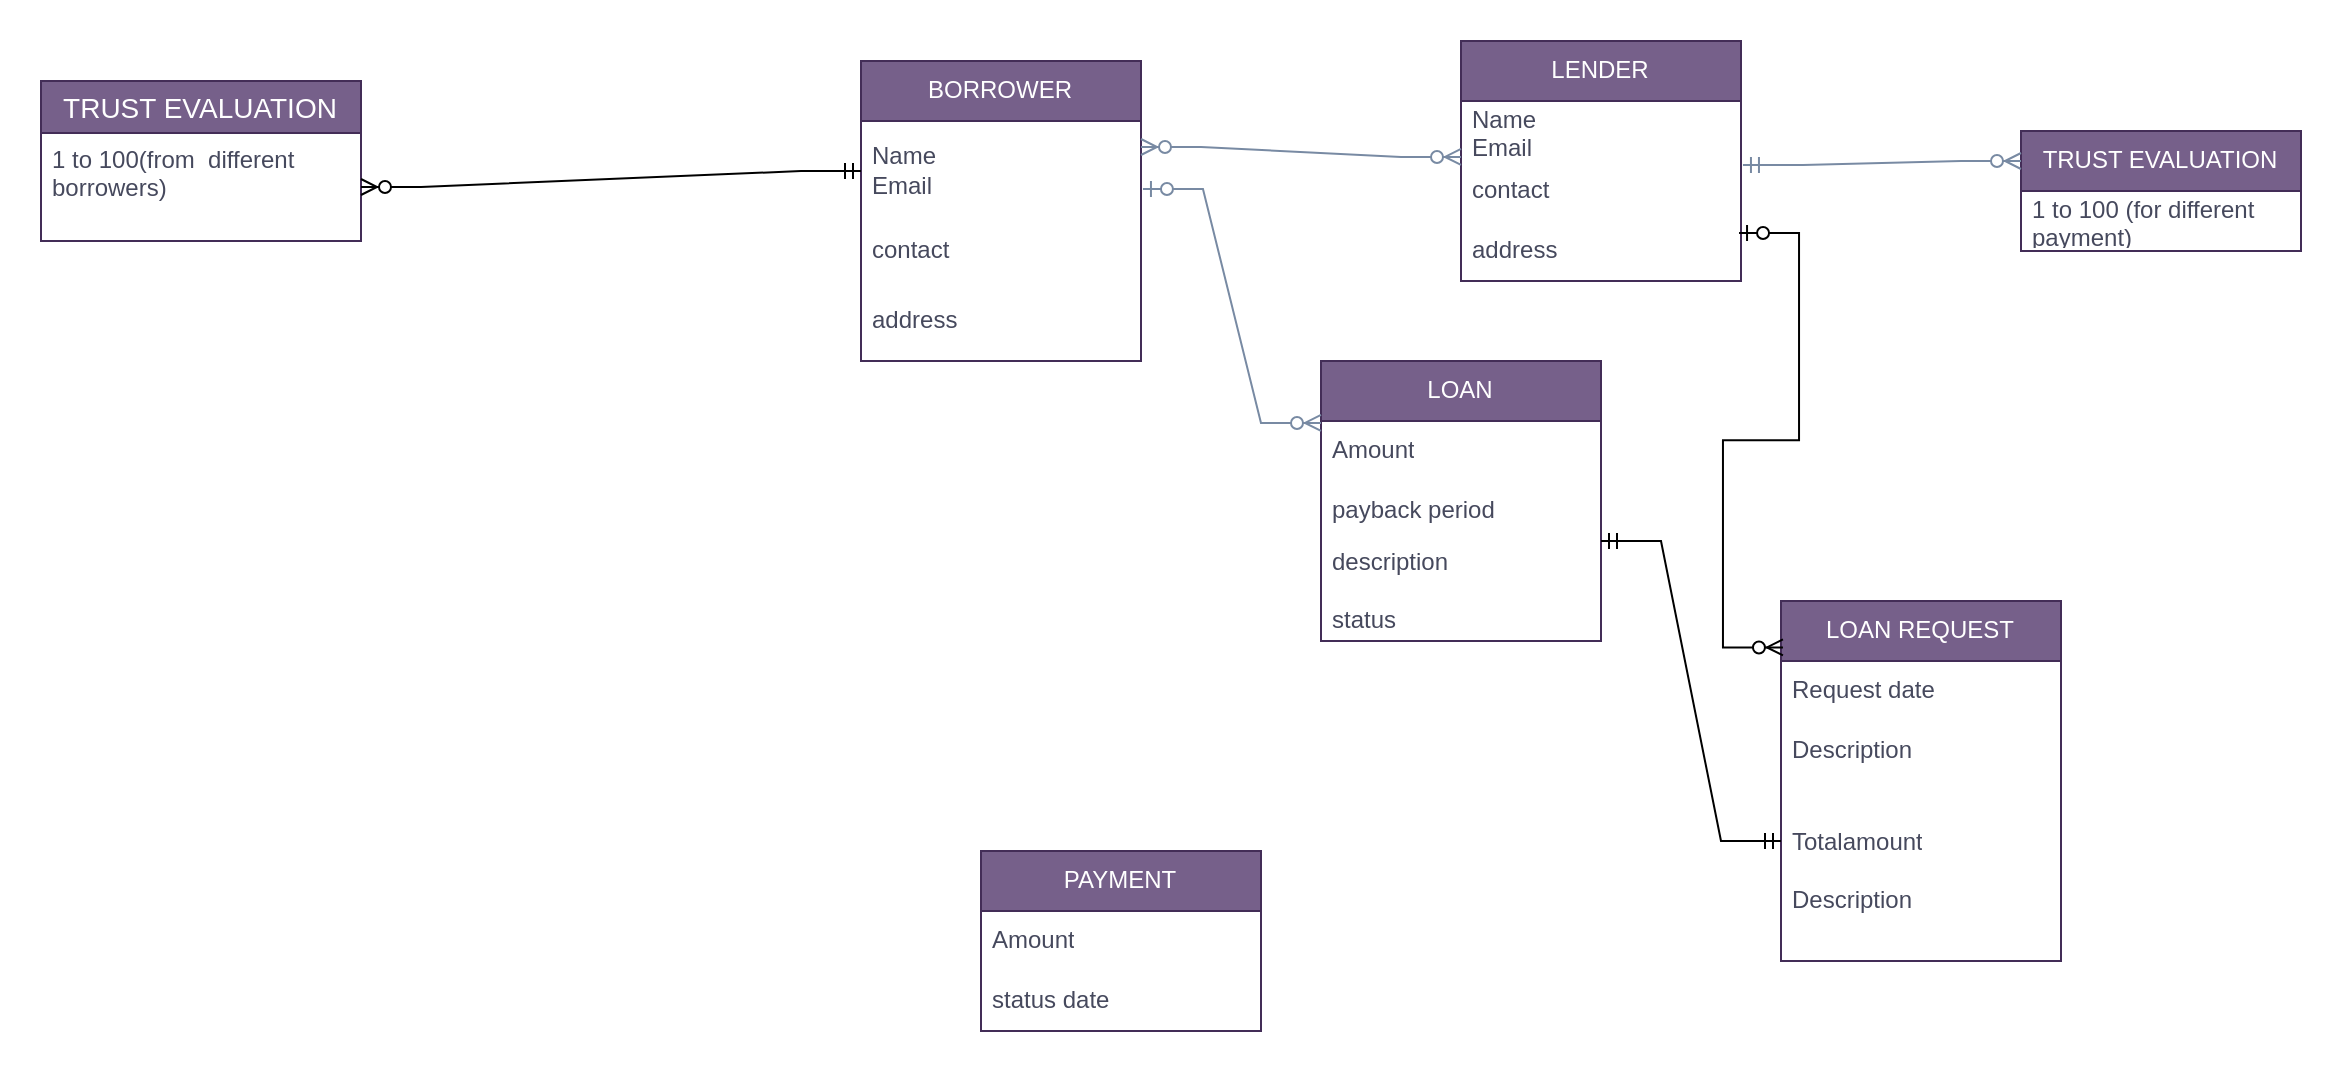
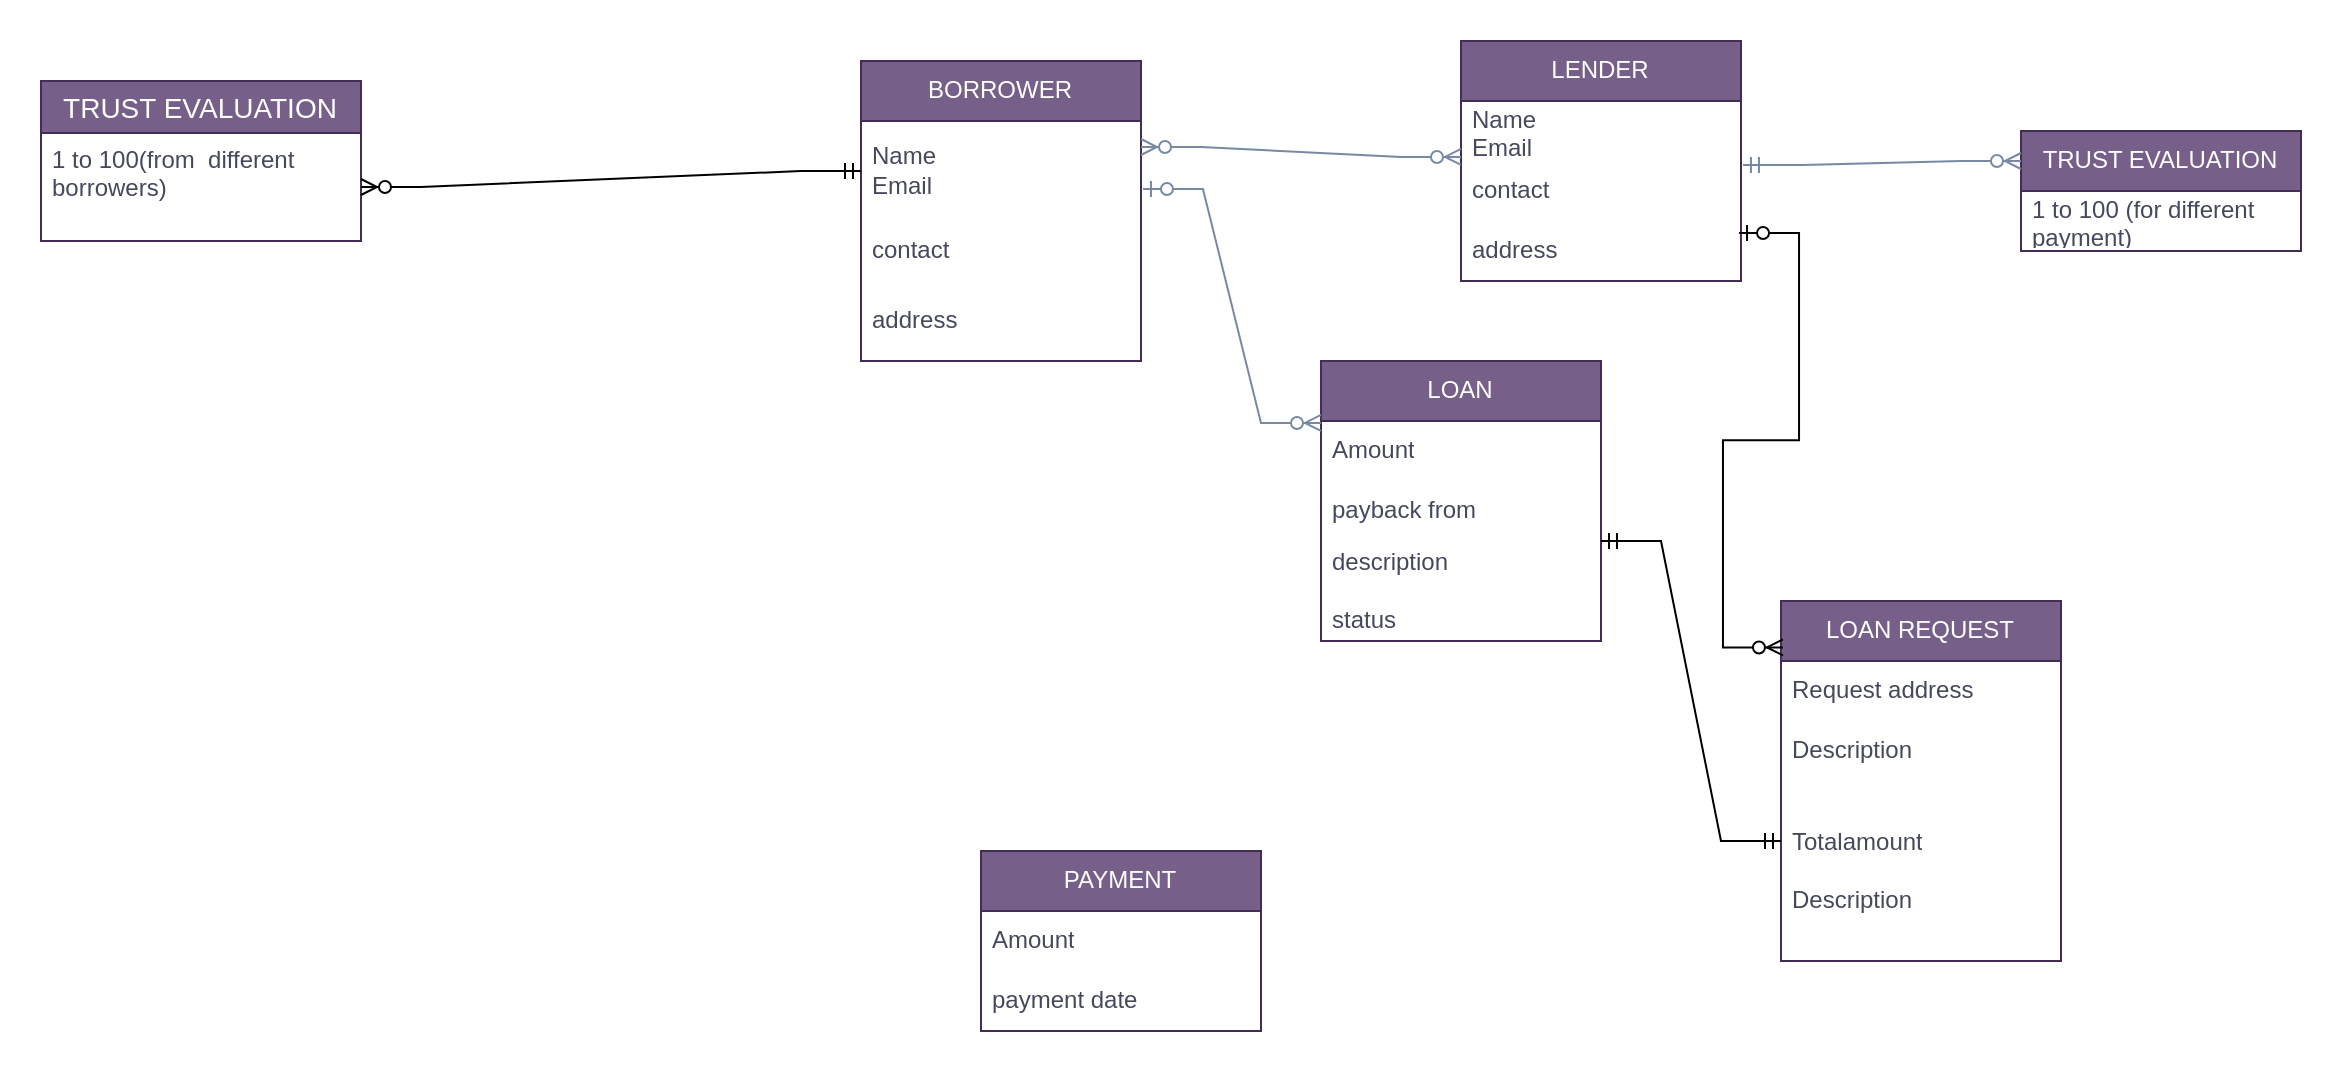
node "payback period": label "payback period" -> "payback from"
node "Request date": label "Request date" -> "Request address"
node "status date": label "status date" -> "payment date"
